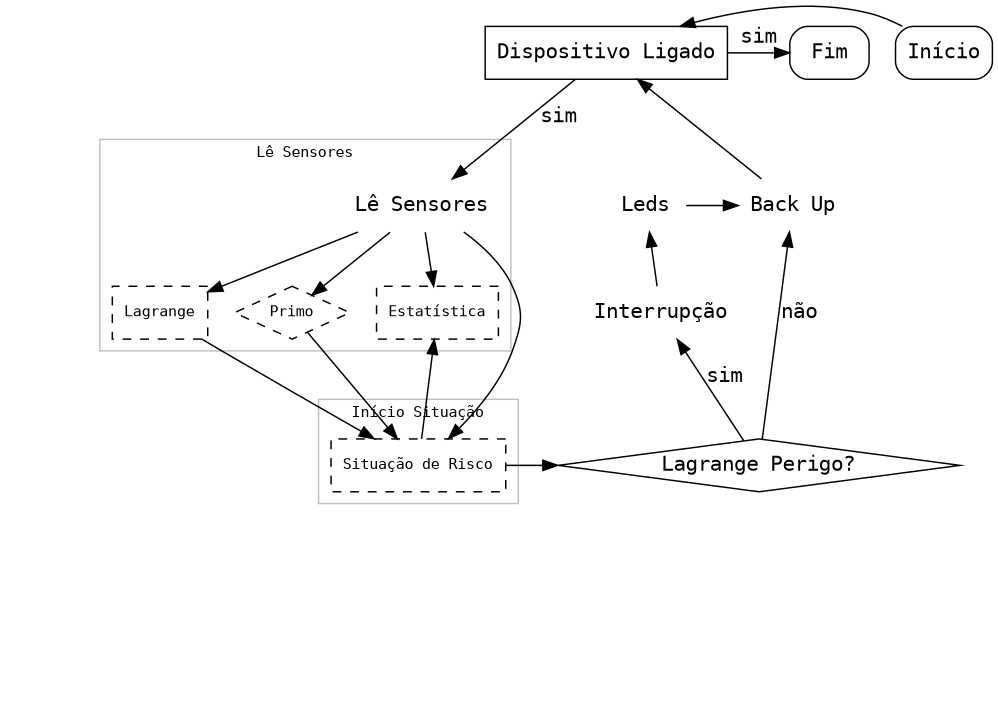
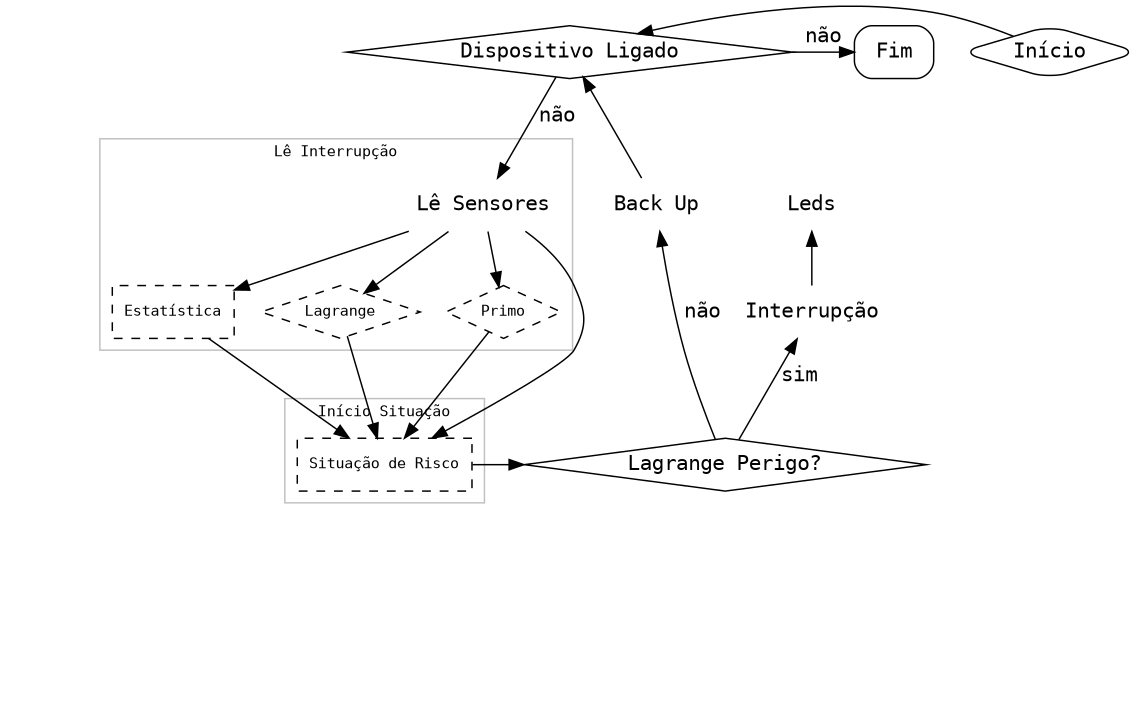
edge "Dispositivo Ligado" -> "Fim": label "sim" -> "não"
node "Dispositivo Ligado": shape box -> diamond
node "Início": shape box -> diamond
edge "Dispositivo Ligado" -> "Lê Sensores": label "sim" -> "não"
cluster "Lê Sensores": label "Lê Sensores" -> "Lê Interrupção"
edge "Leds" -> "Back Up": removed
node "Lagrange": shape box -> diamond
edge "Situação de Risco" -> "Estatística": reversed
